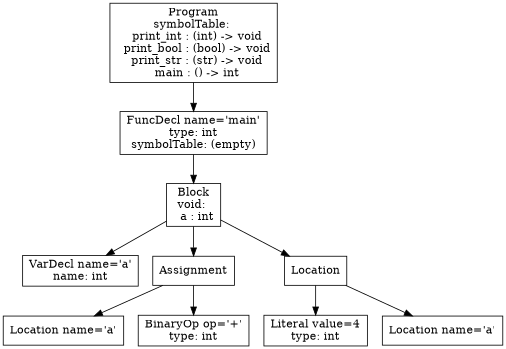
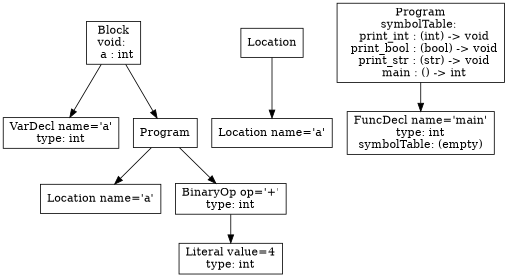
edge "FuncDecl name='main' type: int symbolTable: (empty)" -> "Block void: a : int": removed
edge "Block void: a : int" -> "Location": removed
node "VarDecl name='a' name: int": label "VarDecl name='a' name: int" -> "VarDecl name='a' type: int"
node "Assignment": label "Assignment" -> "Program"
edge "Location" -> "Literal value=4 type: int": now "BinaryOp op='+' type: int" -> "Literal value=4 type: int"
